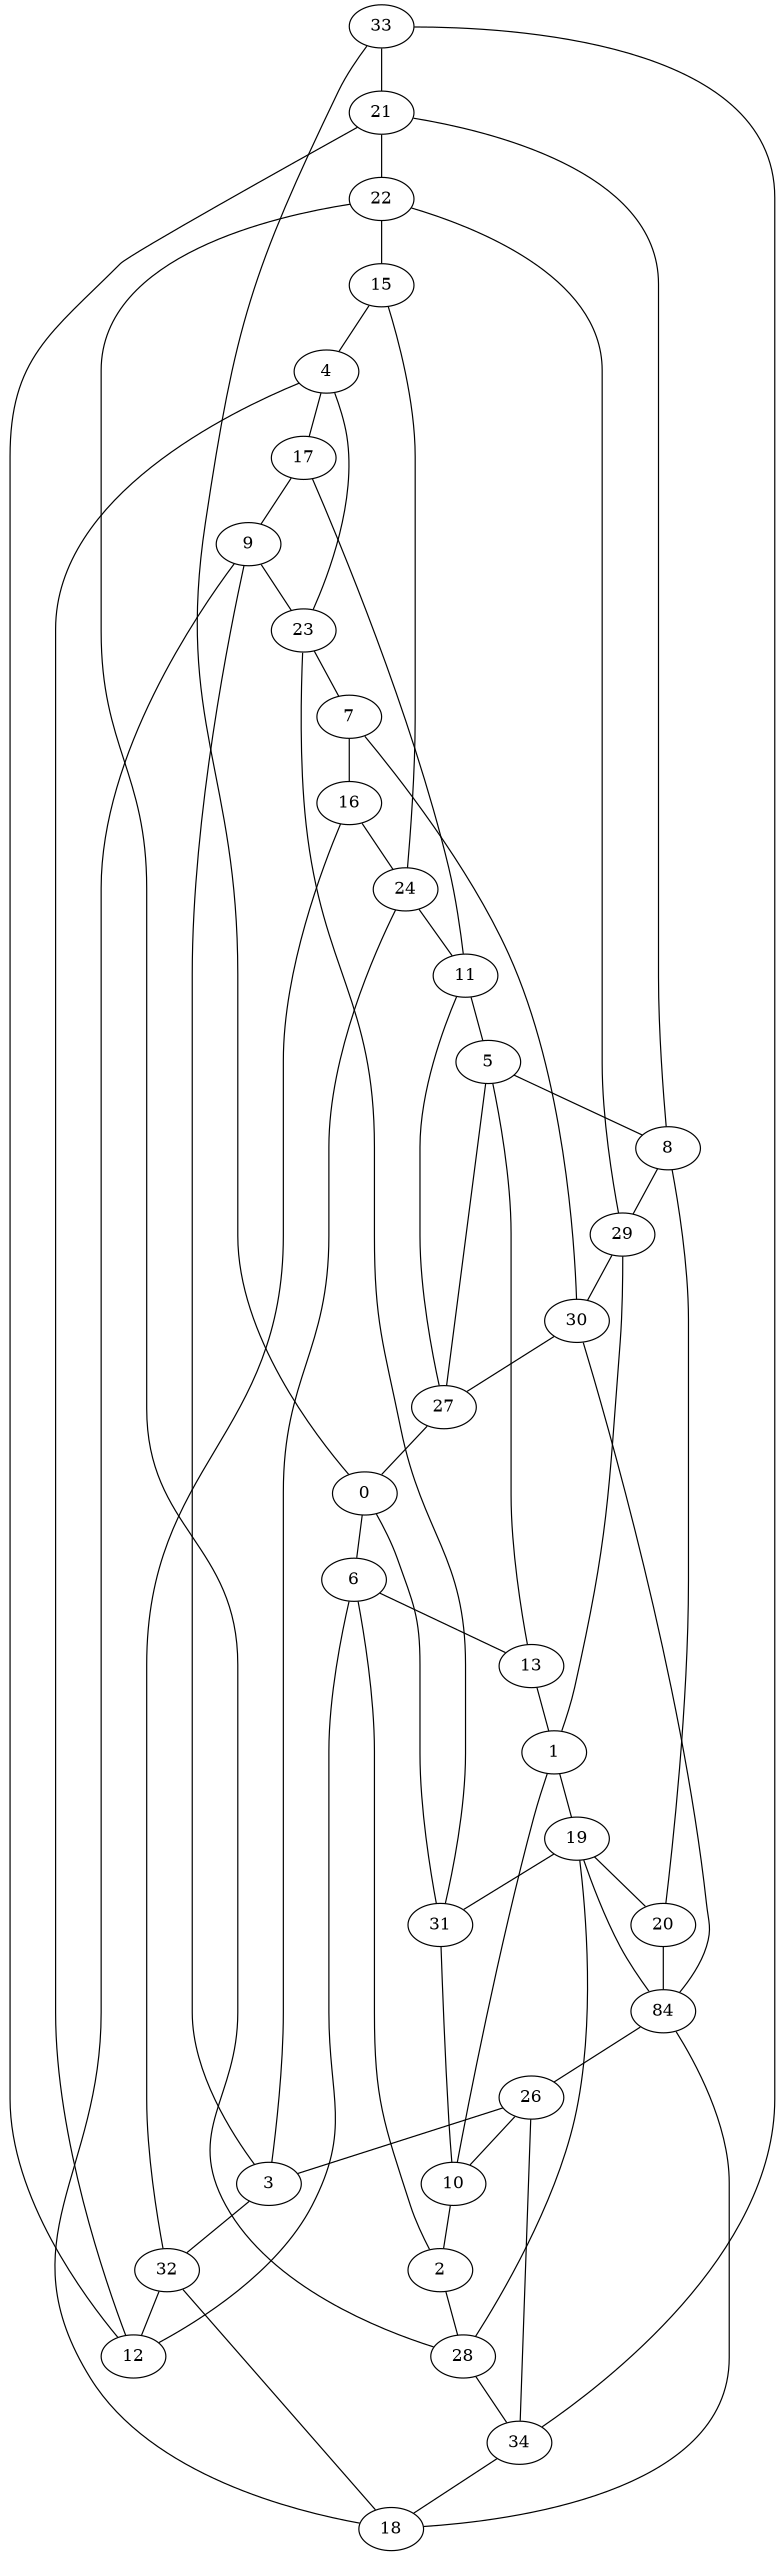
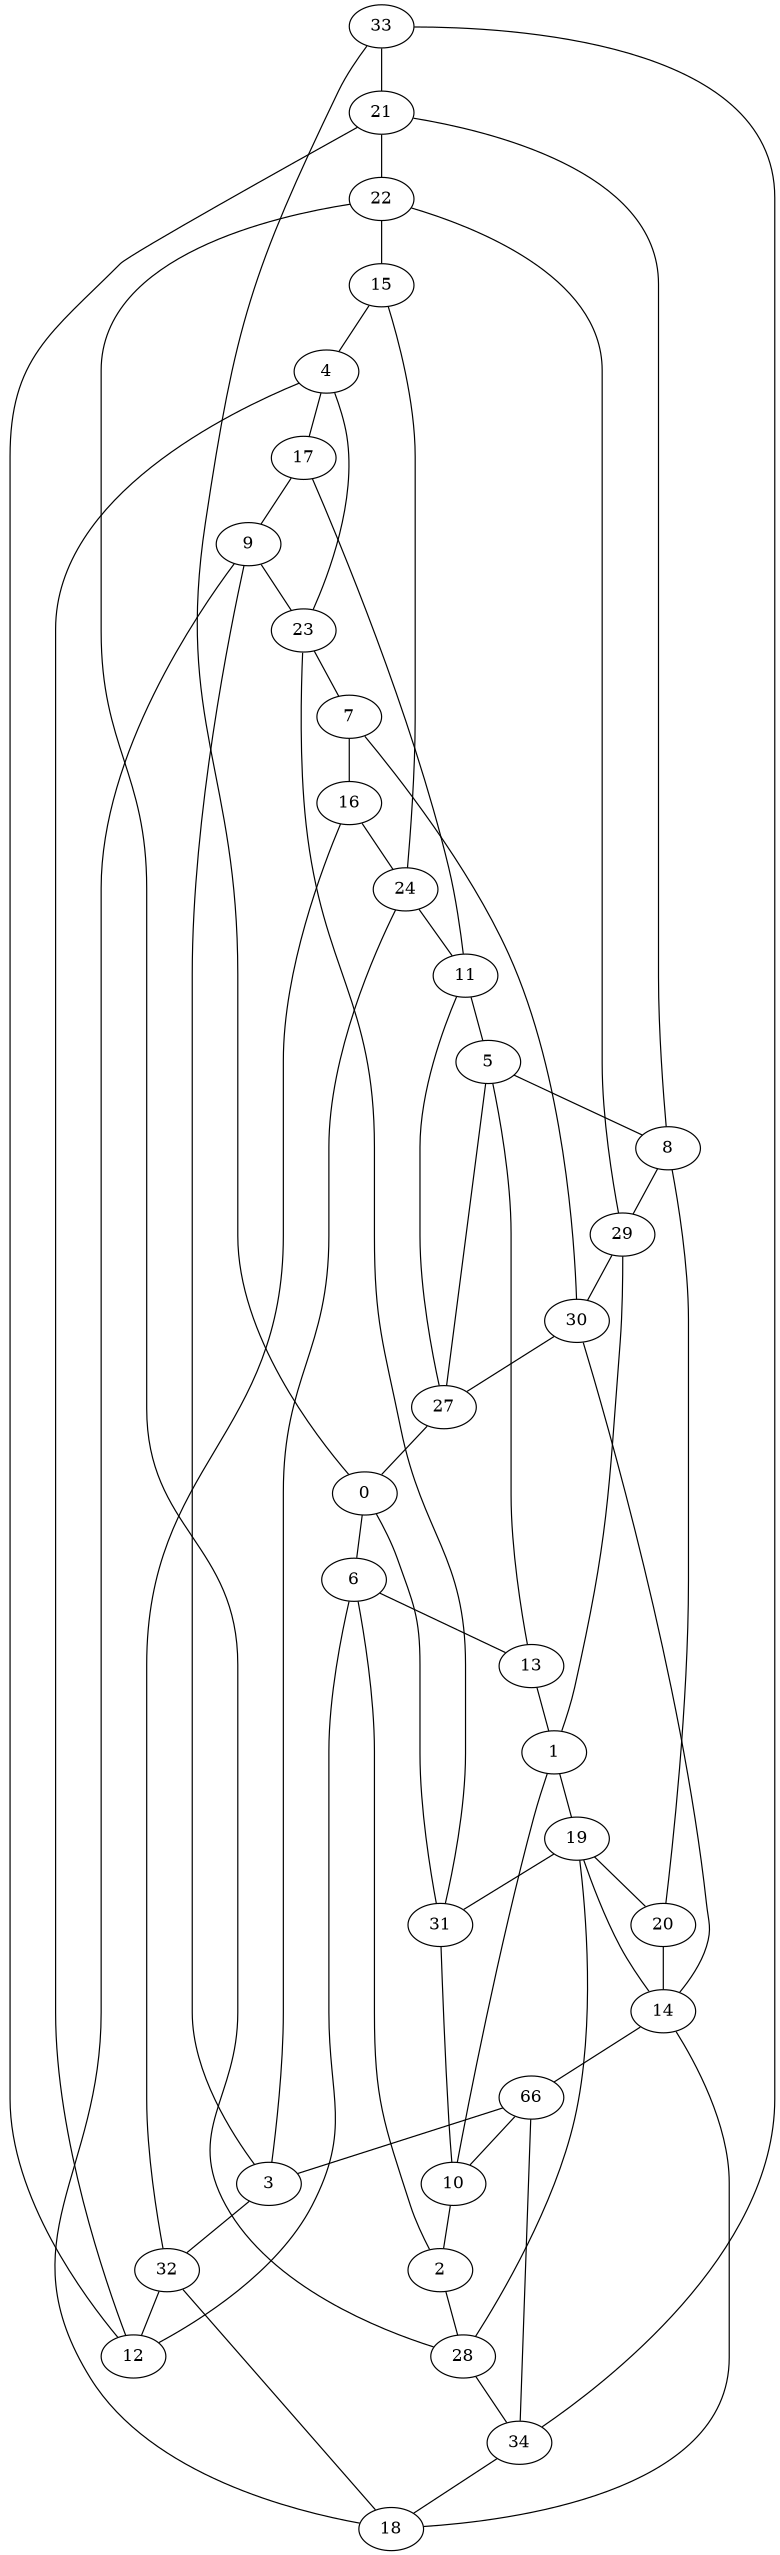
node "84": label "84" -> "14"
node "26": label "26" -> "66"
